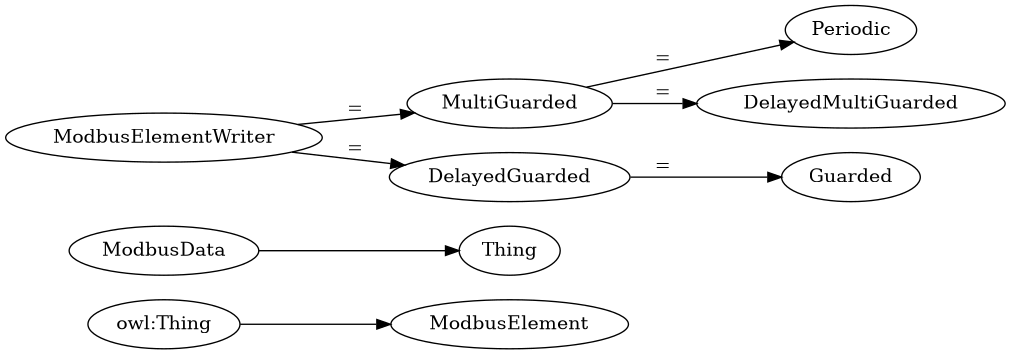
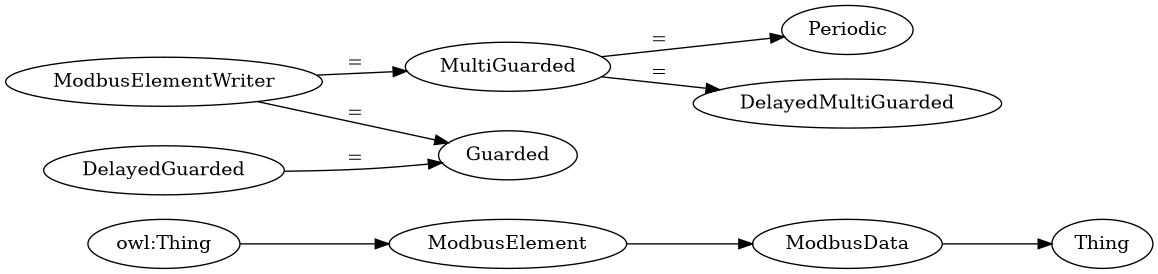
edge "ModbusElementWriter" -> "DelayedGuarded": now "ModbusElementWriter" -> "Guarded"
edge "ModbusElement" -> "ModbusData": added
